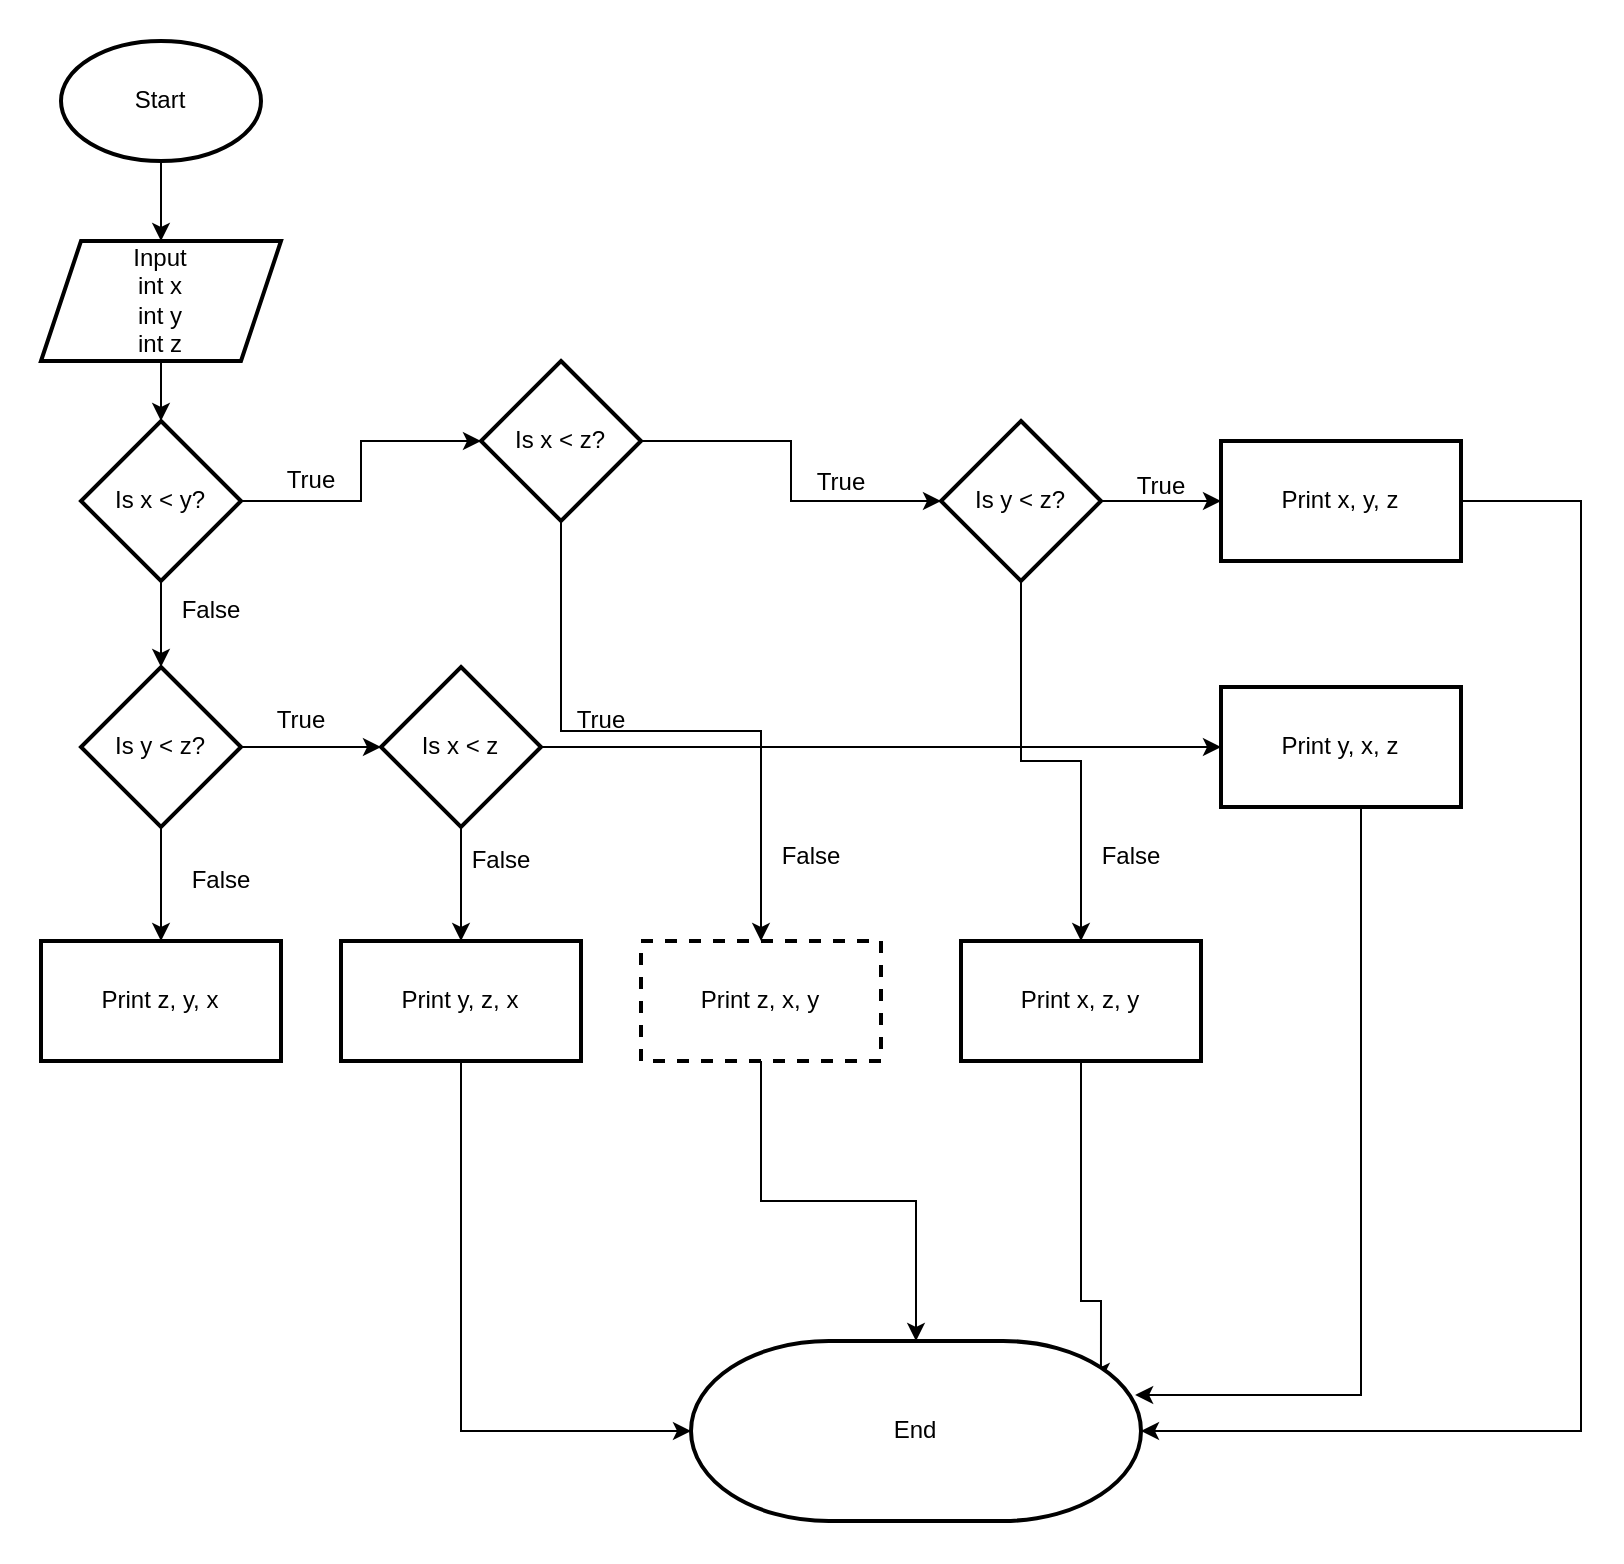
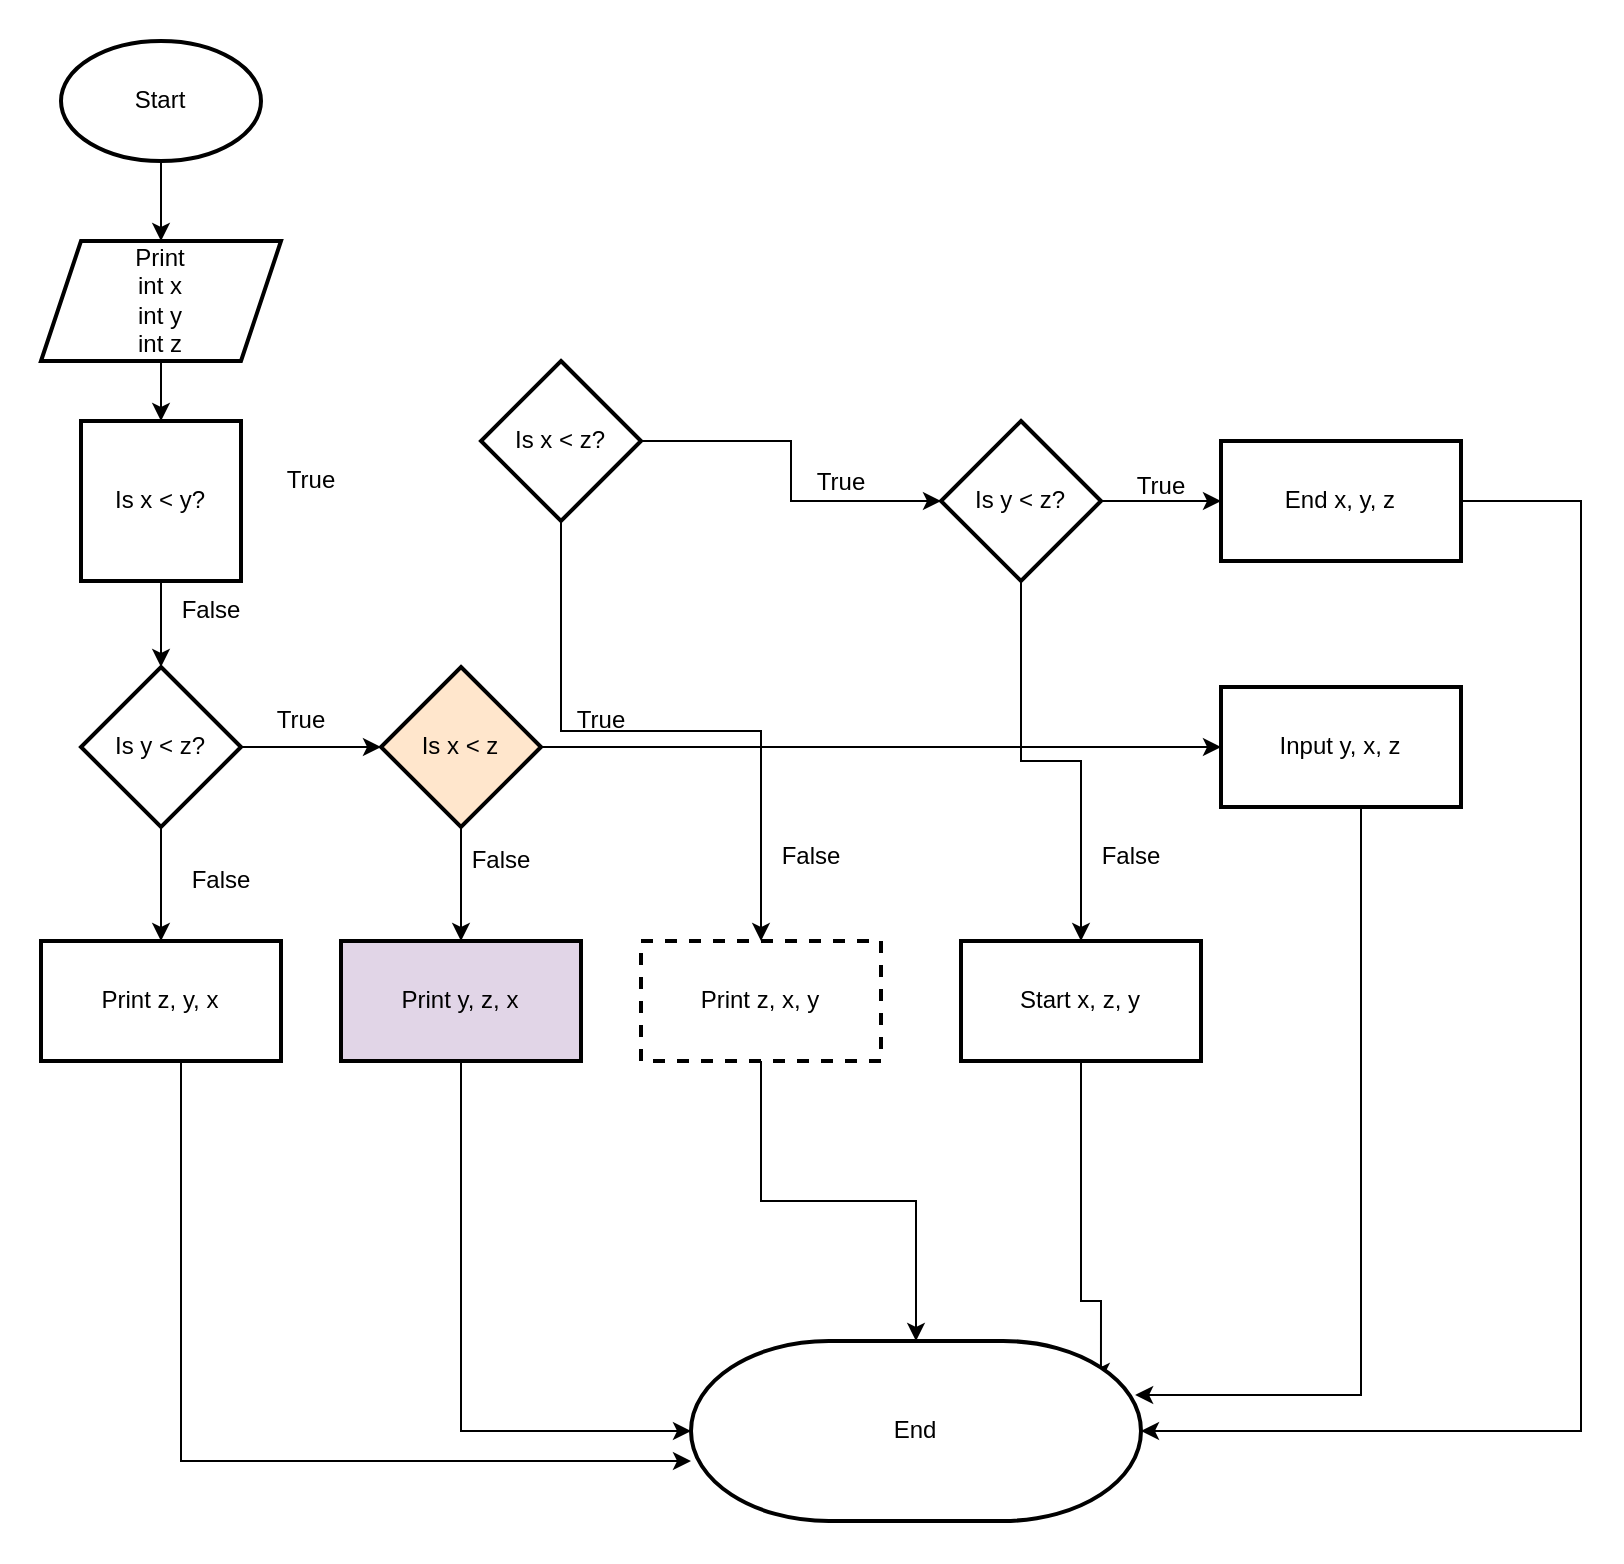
node "Input int x int y int z": label "Input int x int y int z" -> "Print int x int y int z"
edge "Is x < y?" -> "Is x < z?": removed
node "Is x < y?": shape diamond -> rectangle
node "Print x, y, z": label "Print x, y, z" -> "End x, y, z"
node "Is x < z": fillcolor #ffffff -> #ffe6cc
node "Print y, x, z": label "Print y, x, z" -> "Input y, x, z"
node "Print y, z, x": fillcolor #ffffff -> #e1d5e7
node "Print x, z, y": label "Print x, z, y" -> "Start x, z, y"
edge "Print z, y, x" -> "End": added
